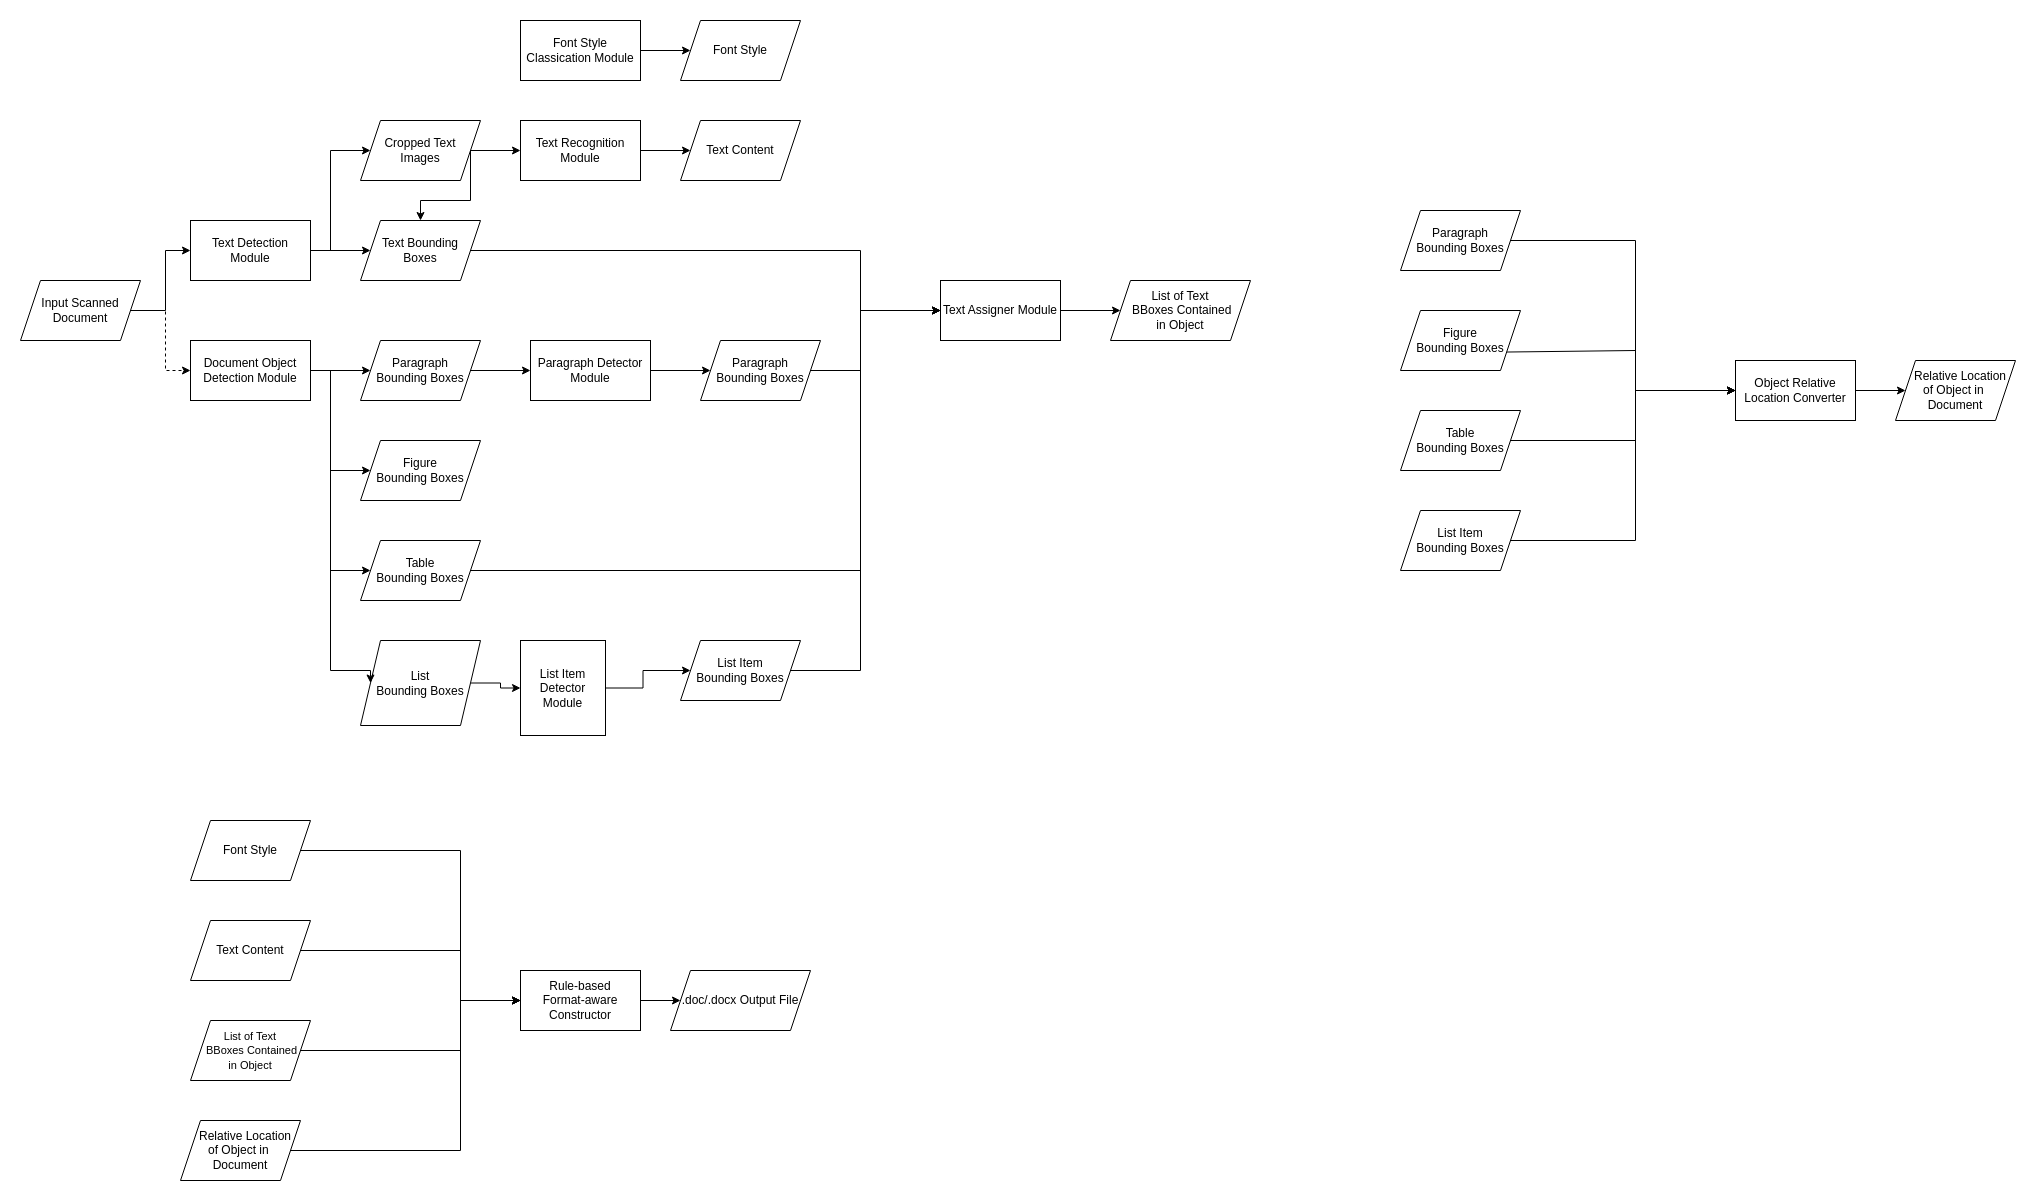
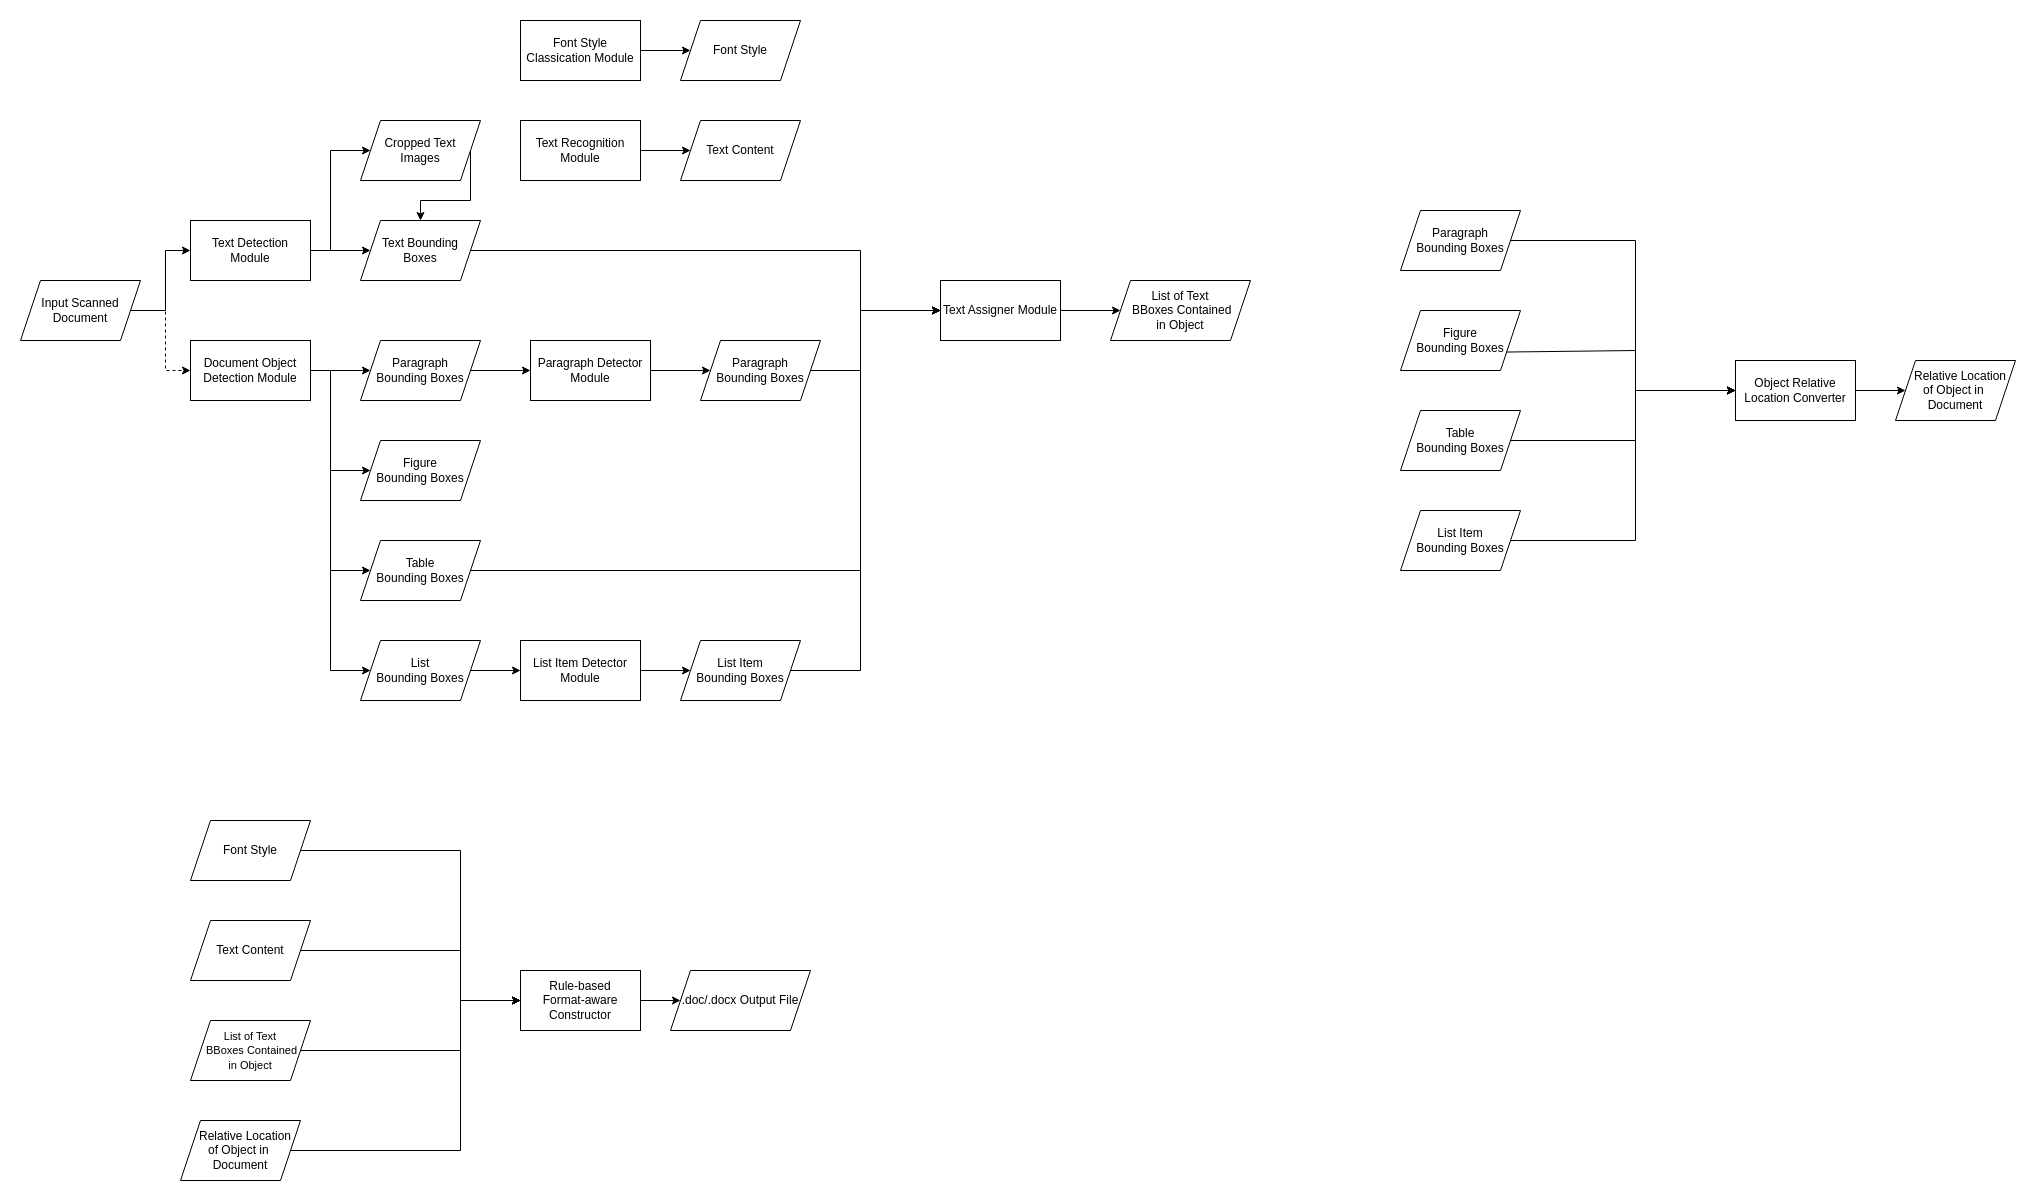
edge "Cropped Text Images" -> "Text Recognition Module": removed
node "List Bounding Boxes": size 120x85 -> 120x60
node "List Item Detector Module": size 85x95 -> 120x60
